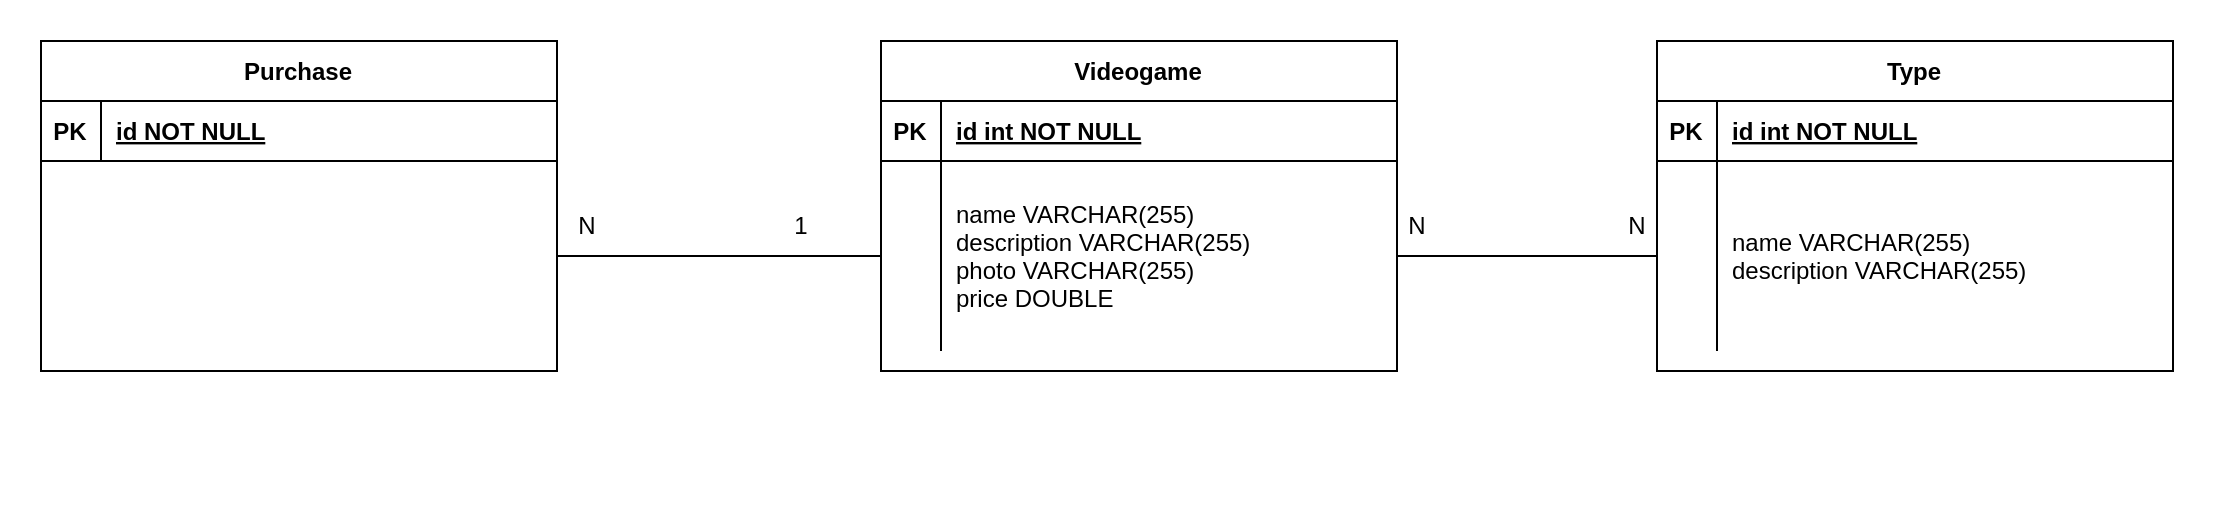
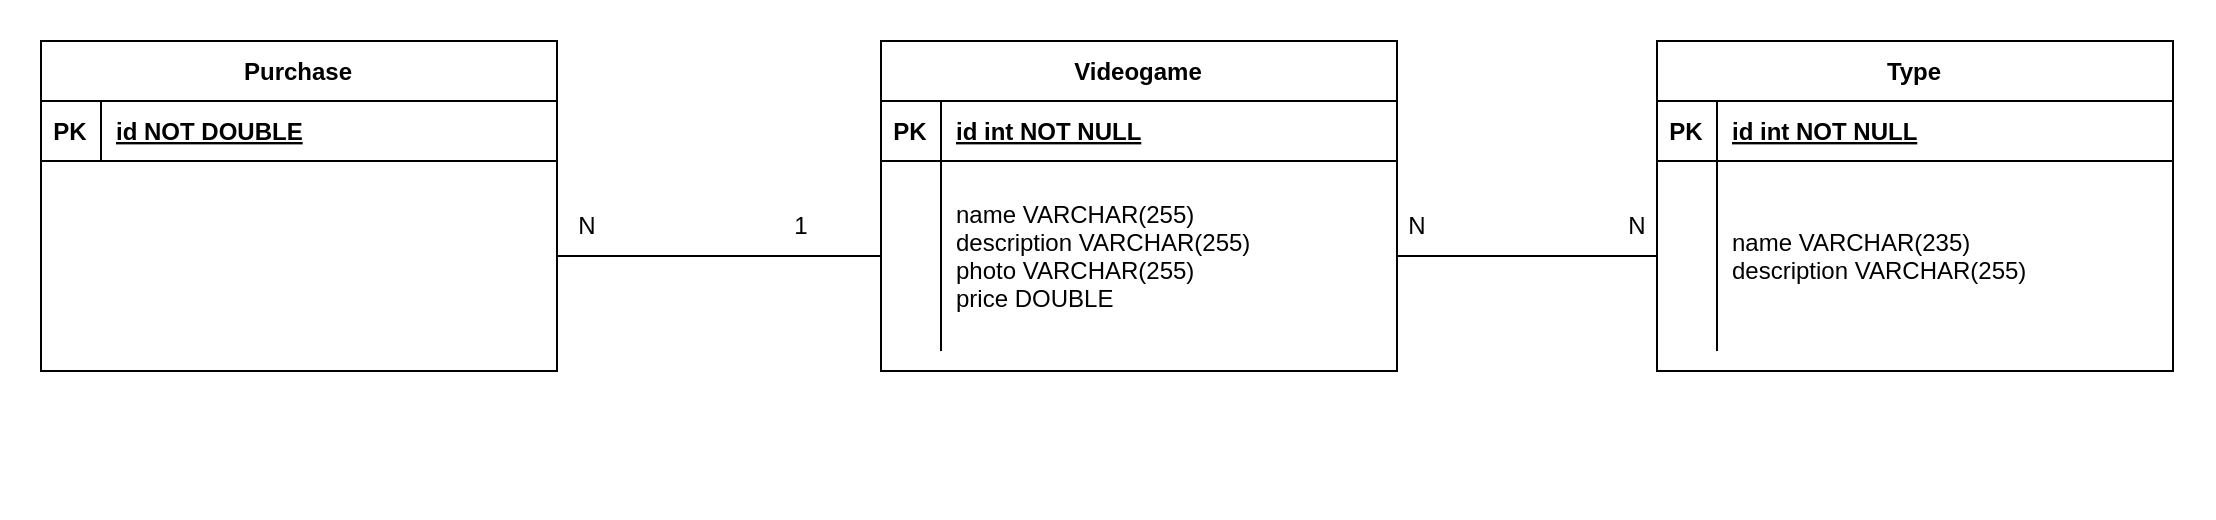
node "id NOT NULL": label "id NOT NULL" -> "id NOT DOUBLE"
node "name VARCHAR(255) description VARCHAR(255)": label "name VARCHAR(255) description VARCHAR(255)" -> "name VARCHAR(235) description VARCHAR(255)"
